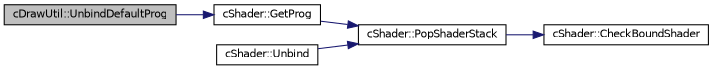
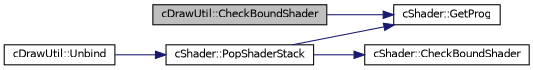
node "cDrawUtil::UnbindDefaultProg": label "cDrawUtil::UnbindDefaultProg" -> "cDrawUtil::CheckBoundShader"
edge "cShader::GetProg" -> "cShader::PopShaderStack": reversed
node "cShader::Unbind": label "cShader::Unbind" -> "cDrawUtil::Unbind"
